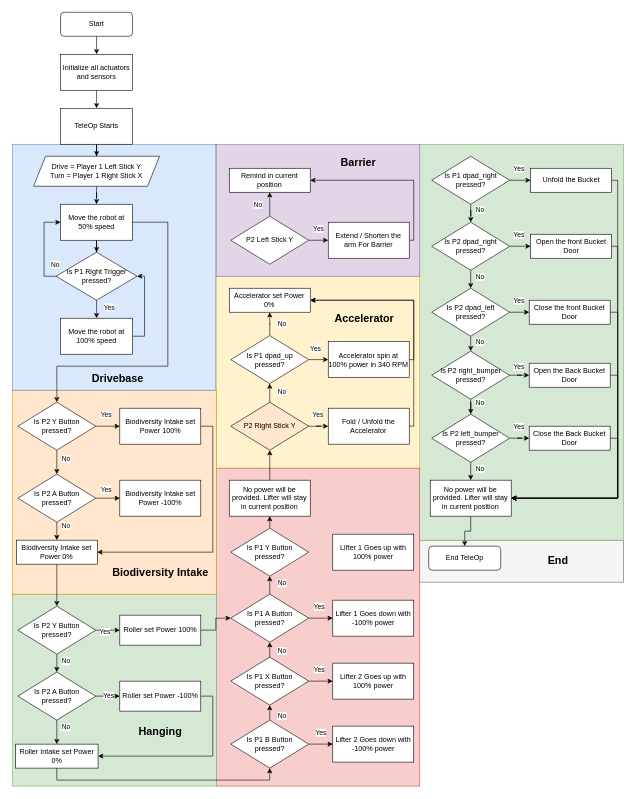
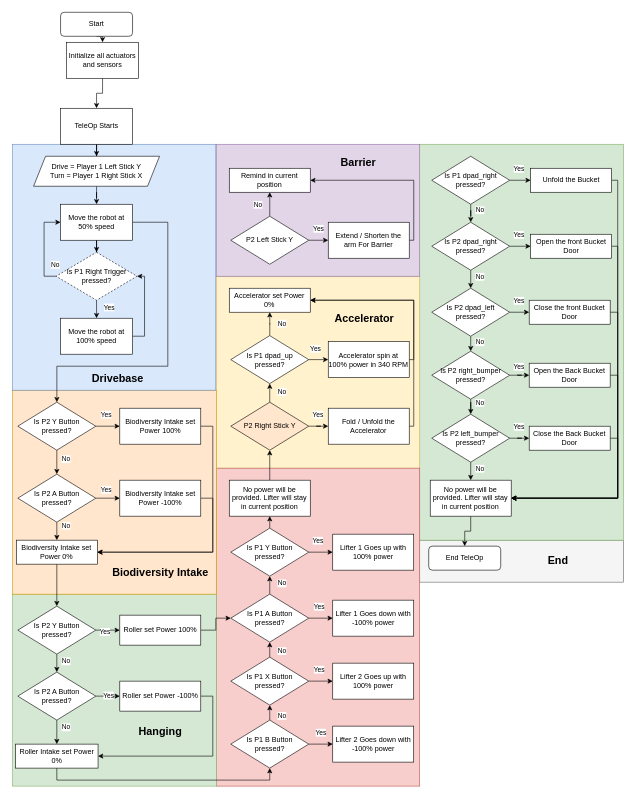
node "Initialize all actuators and sensors": moved (96, 72) -> (102, 60)
node "Is P1 Right Trigger pressed?": style solid -> dashed
edge "Biodiversity Intake set Power -100%" -> "Biodiversity Intake set Power 0%": added
edge "Is P1 Y Button pressed?" -> "Lifter 1 Goes up with 100% power": added, label "Yes"
